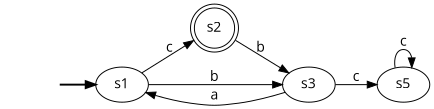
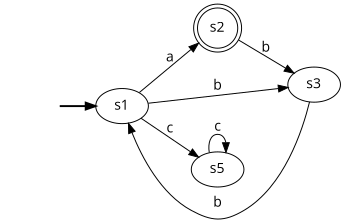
edge "s1" -> "s2": label "c" -> "a"
edge "s3" -> "s5": now "s1" -> "s5"
edge "s3" -> "s1": label "a" -> "b"
